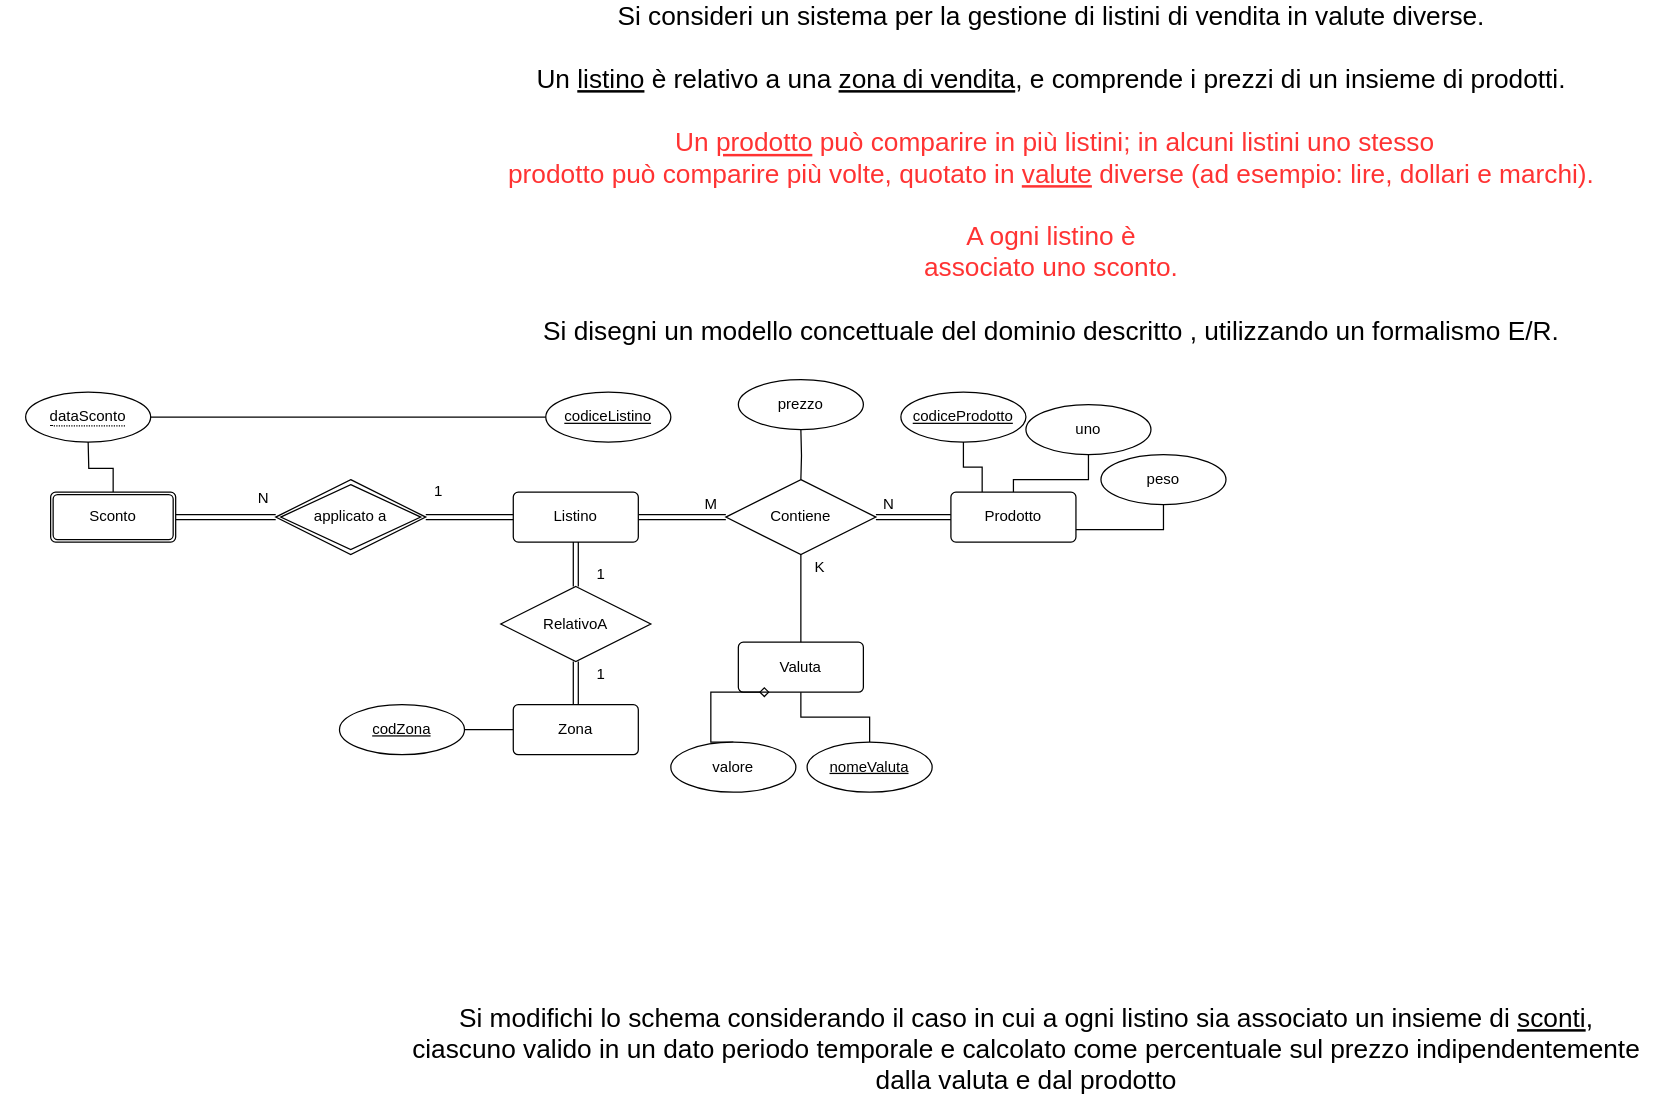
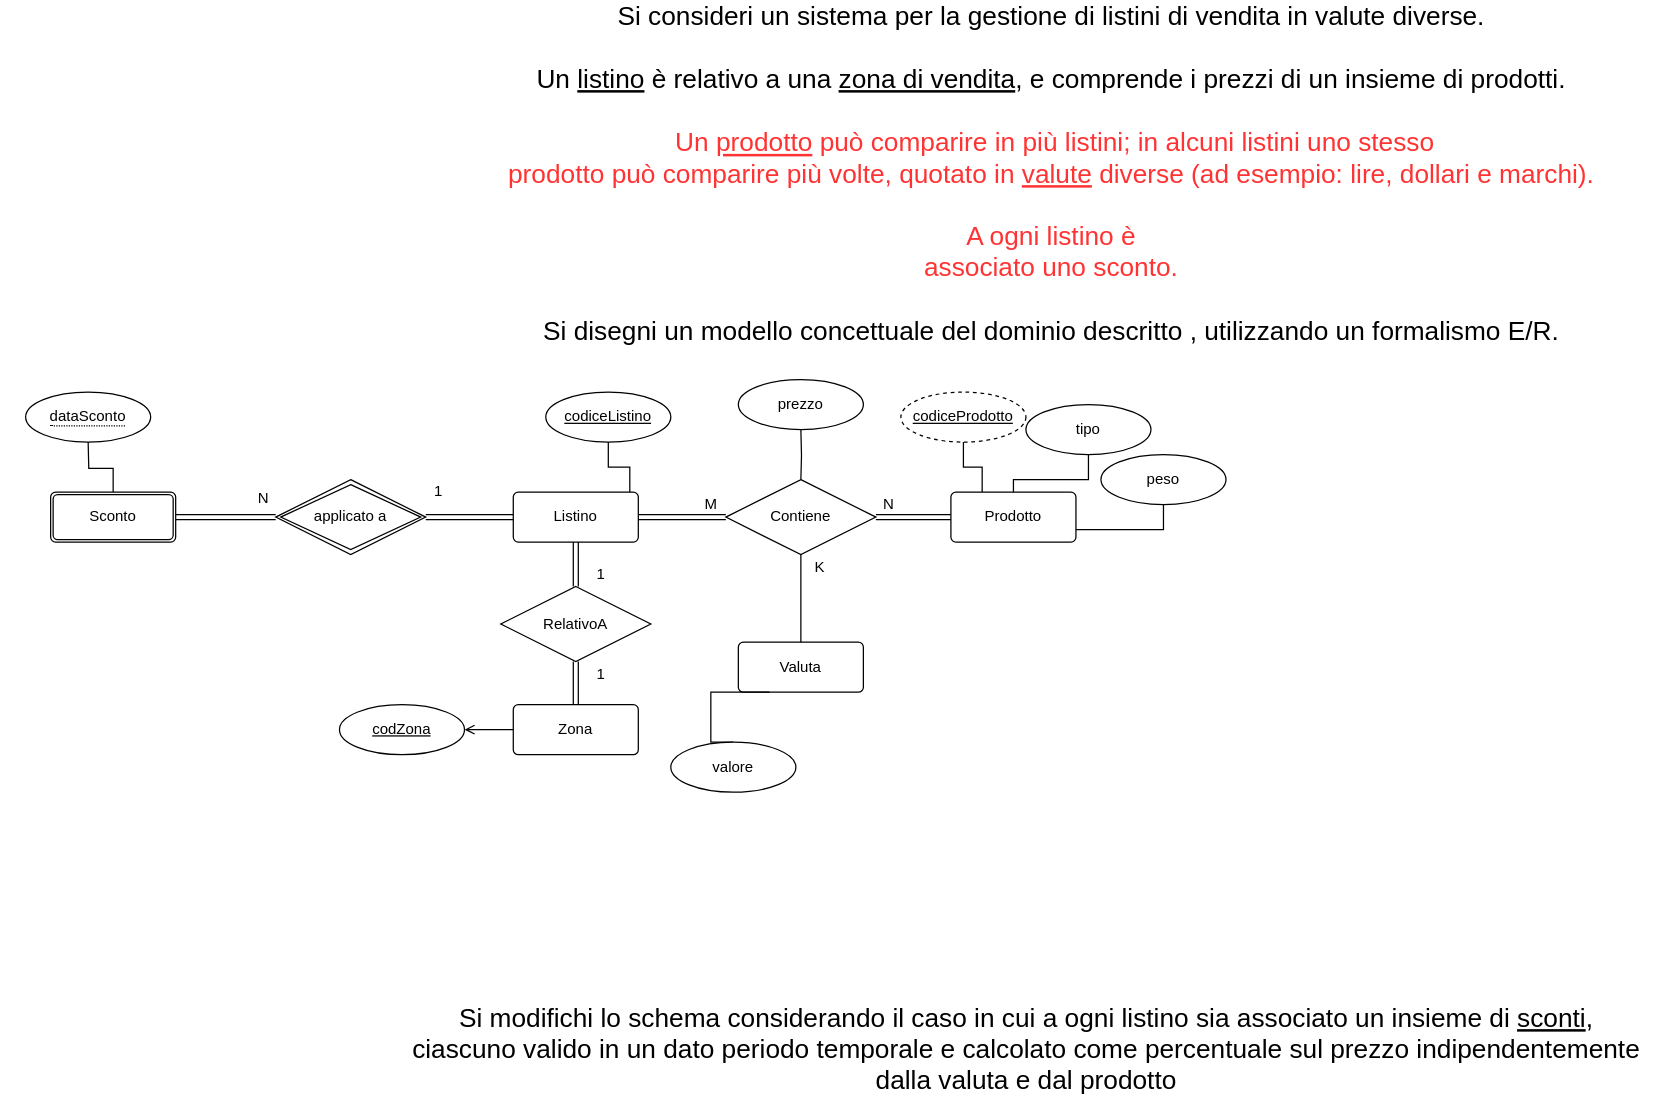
edge "dataSconto" -- "codiceListino": now "Listino" -- "codiceListino"
node "codiceProdotto": style solid -> dashed
node "uno": label "uno" -> "tipo"
edge "valore" -> "Valuta": arrowhead diamond -> none
edge "Valuta" -- "nomeValuta": removed
edge "codZona" -- "Zona": arrowhead none -> open
node "nomeValuta": removed
